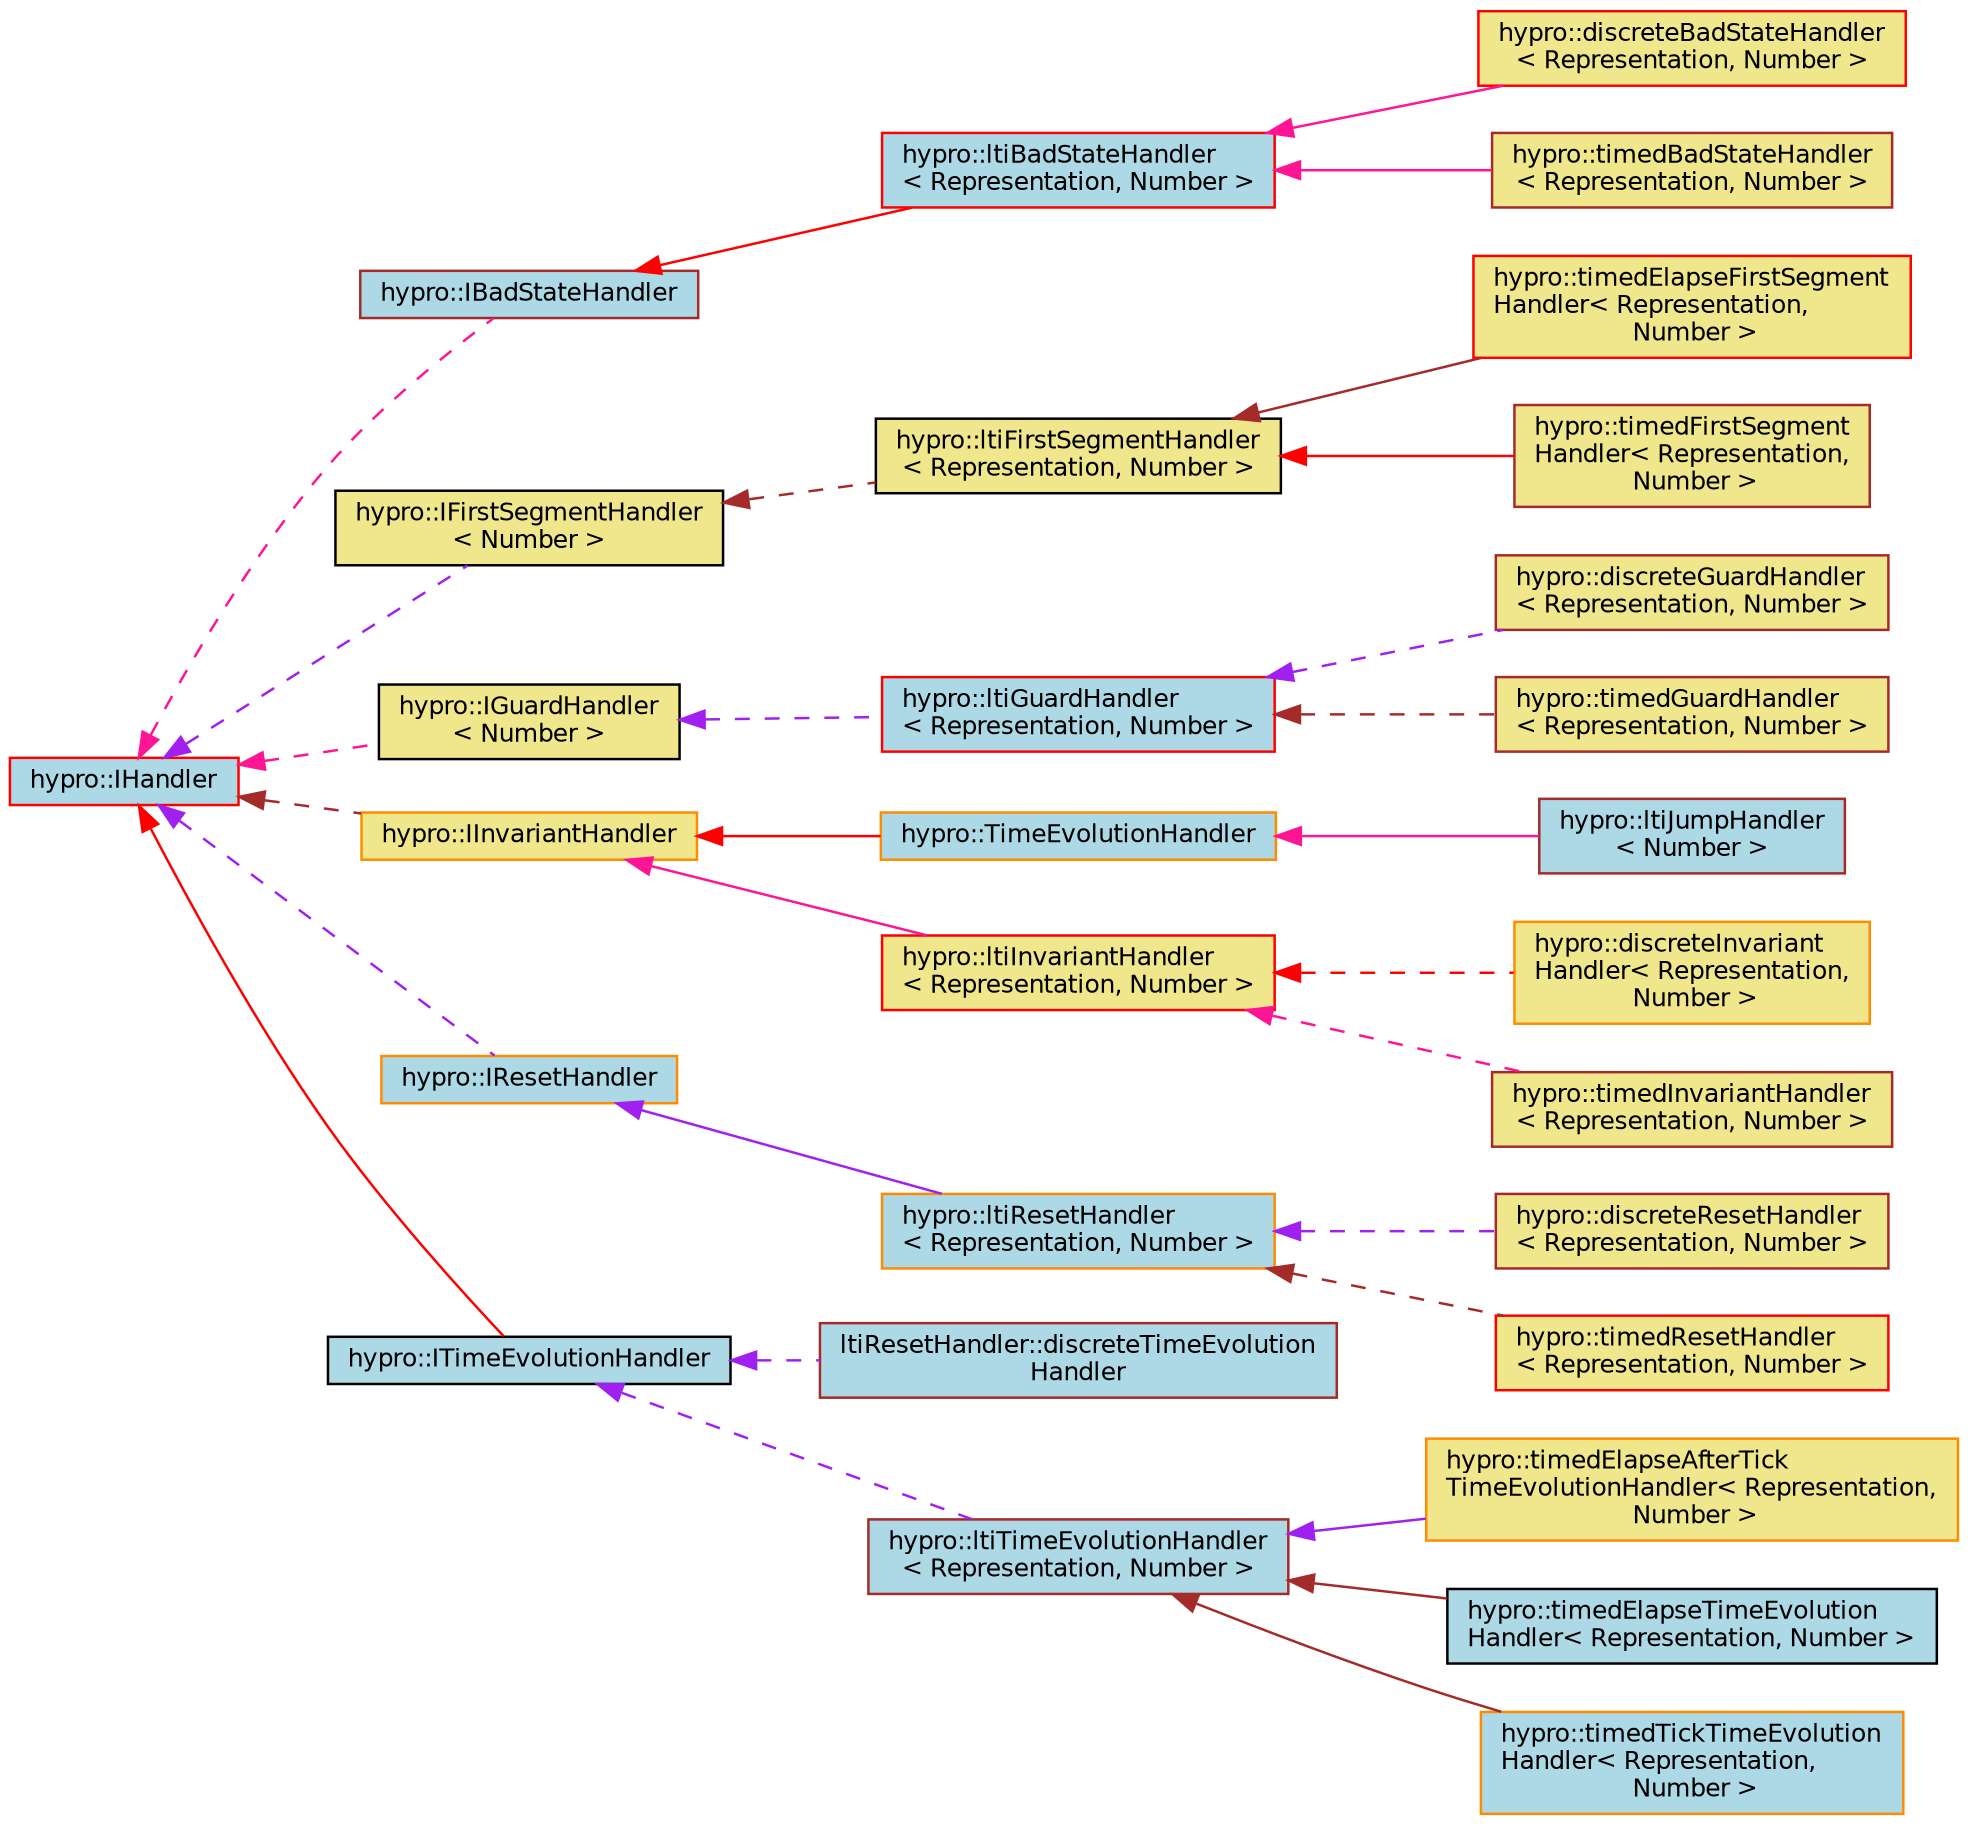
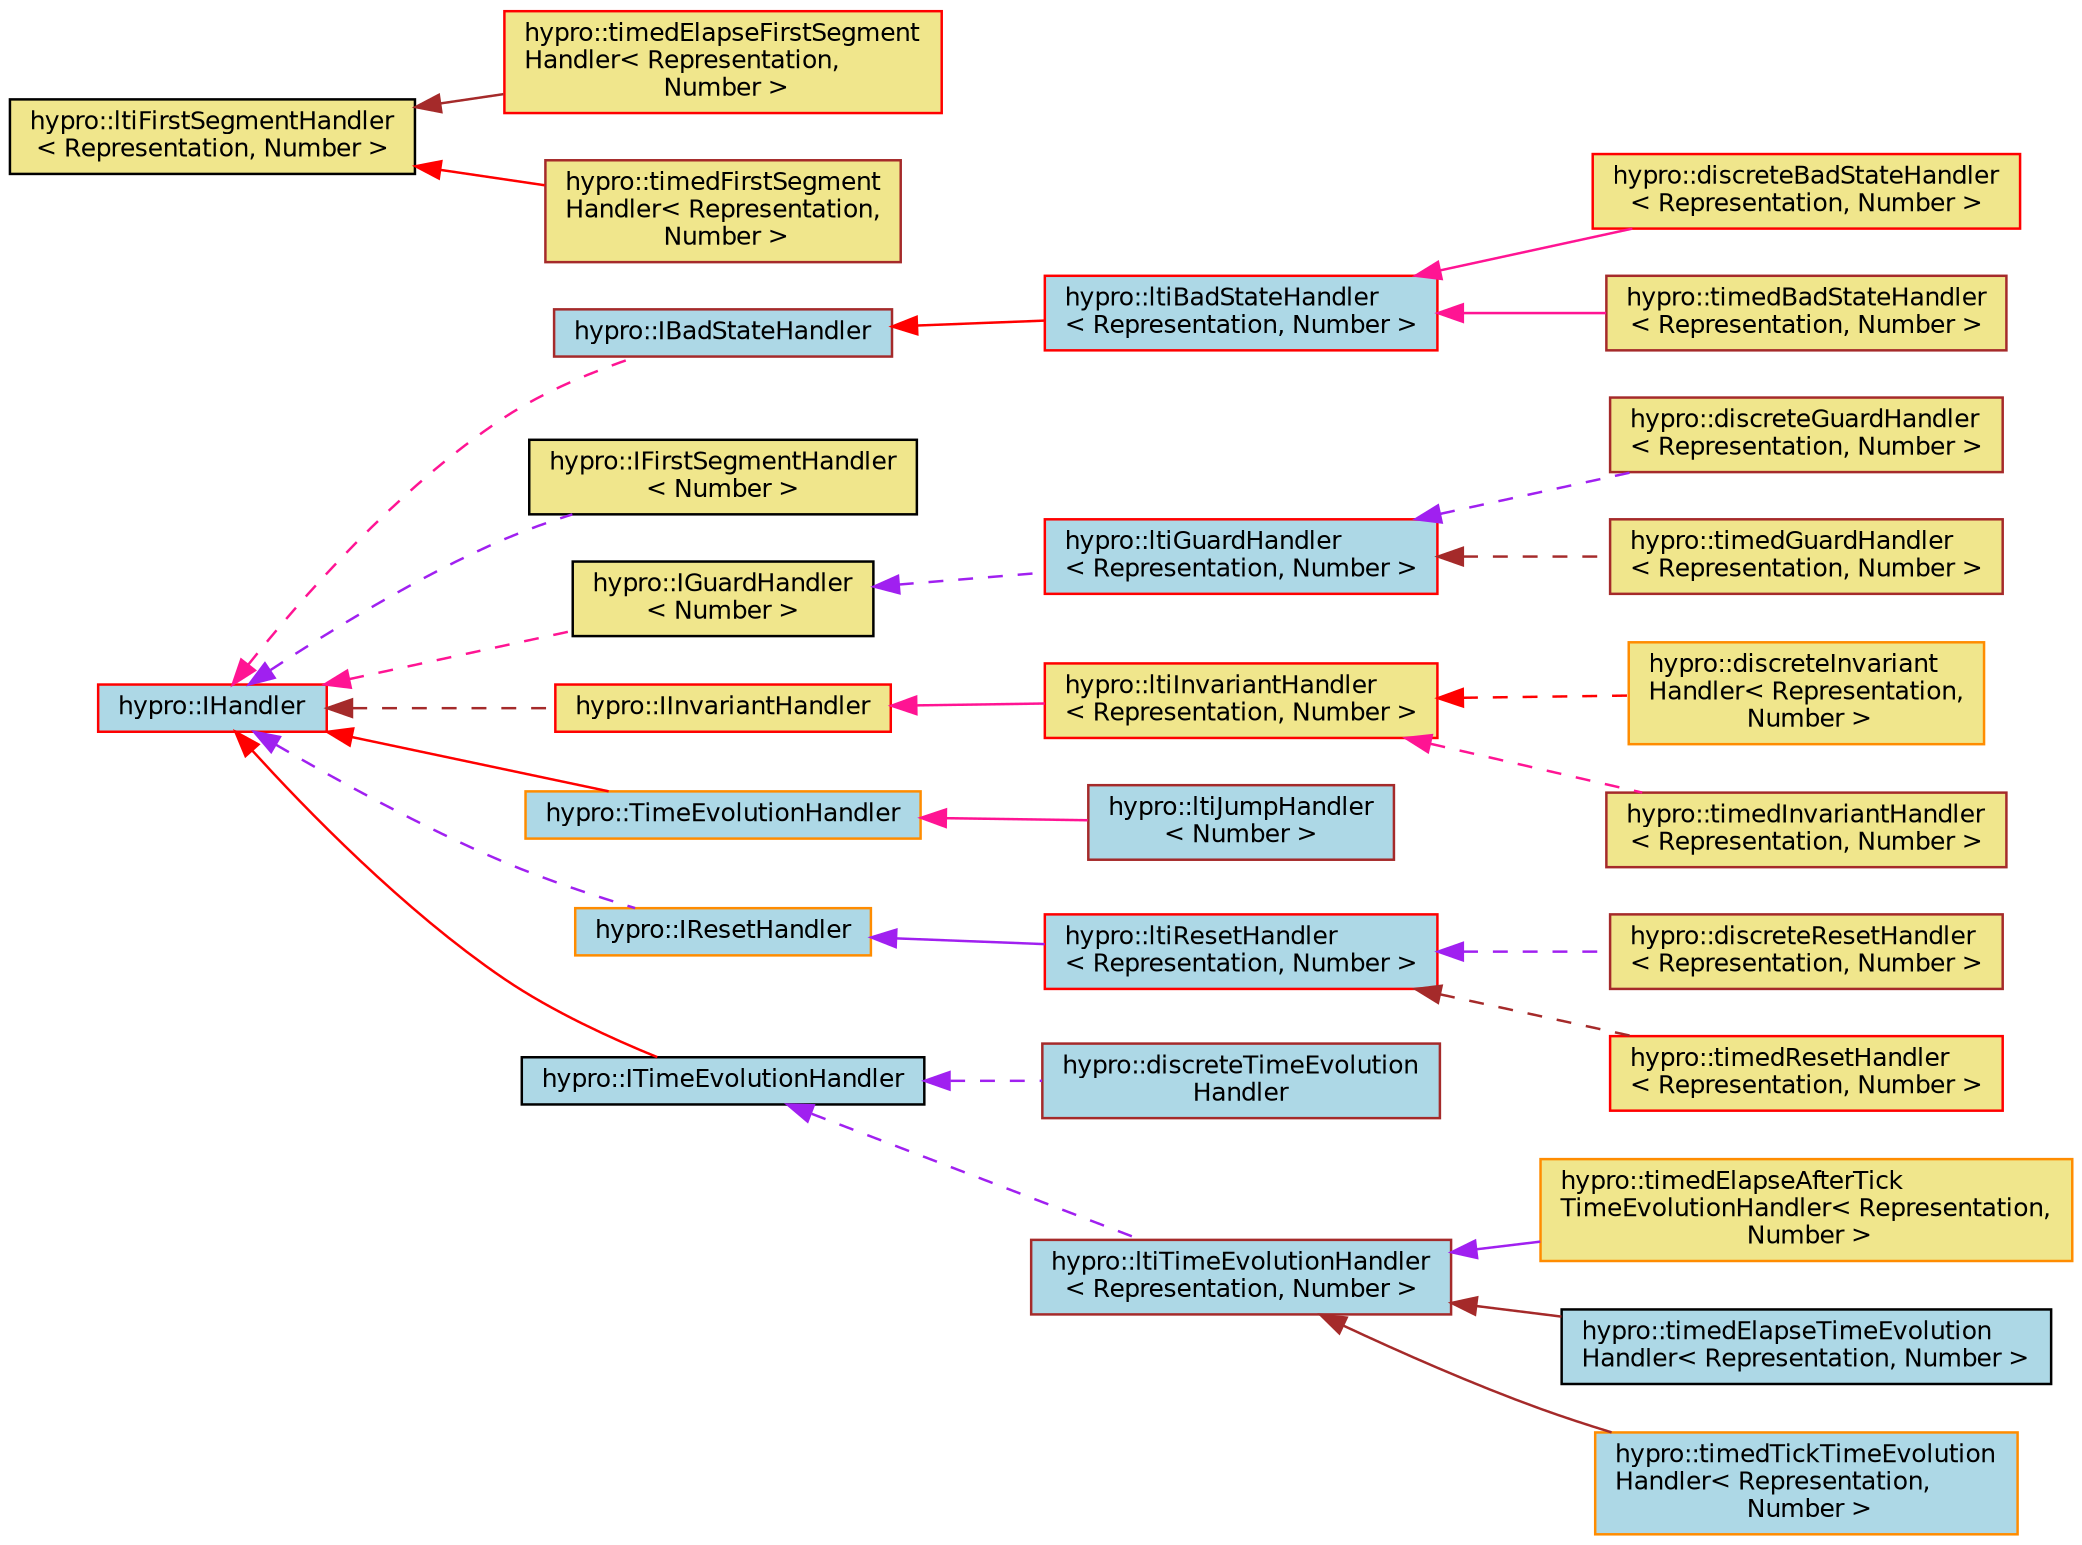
edge "hypro::ltiFirstSegmentHandler < Representation, Number >" -> "hypro::IFirstSegmentHandler < Number >": removed
node "hypro::IInvariantHandler": color darkorange -> red
edge "hypro::TimeEvolutionHandler" -> "hypro::IInvariantHandler": now "hypro::TimeEvolutionHandler" -> "hypro::IHandler"
node "hypro::ltiResetHandler < Representation, Number >": color darkorange -> red
node "ltiResetHandler::discreteTimeEvolution Handler": label "ltiResetHandler::discreteTimeEvolution Handler" -> "hypro::discreteTimeEvolution Handler"
